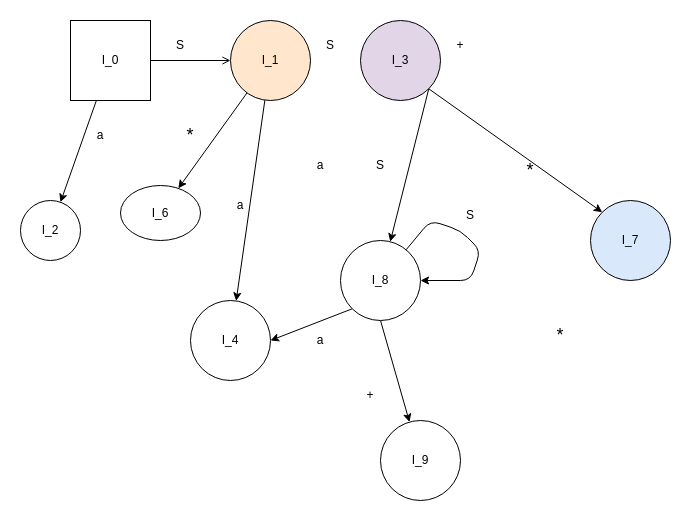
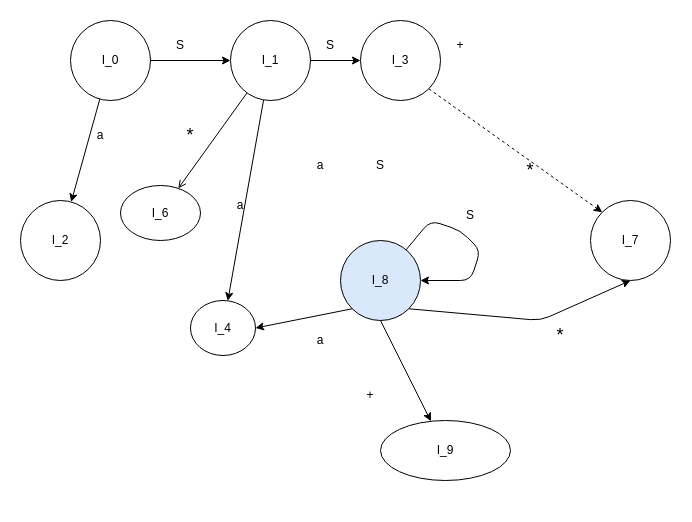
node "I_0": shape rectangle -> ellipse
edge "I_0" -> "I_1": arrowhead open -> classic
node "I_1": fillcolor #ffe6cc -> #ffffff
edge "I_1" -> "I_3": added
node "I_3": fillcolor #e1d5e7 -> #ffffff
edge "I_3" -> "I_7": style solid -> dashed
edge "I_3" -> "I_8": removed
edge "I_1" -> "I_6": arrowhead classic -> open
node "I_2": size 60x60 -> 80x80
node "I_7": fillcolor #dae8fc -> #ffffff
node "I_8": fillcolor #ffffff -> #dae8fc
edge "I_8" -> "I_7": added
node "I_4": size 80x80 -> 65x55
node "I_9": size 80x80 -> 130x60
